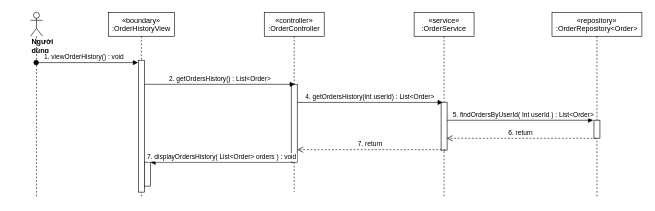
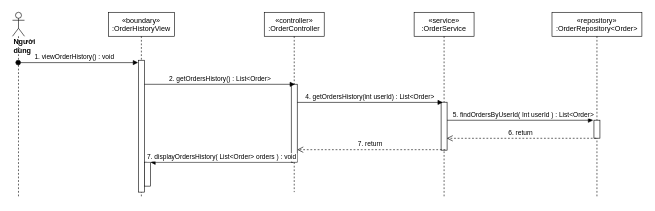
node "Người dùng": moved (36, 105) -> (18, 105)
